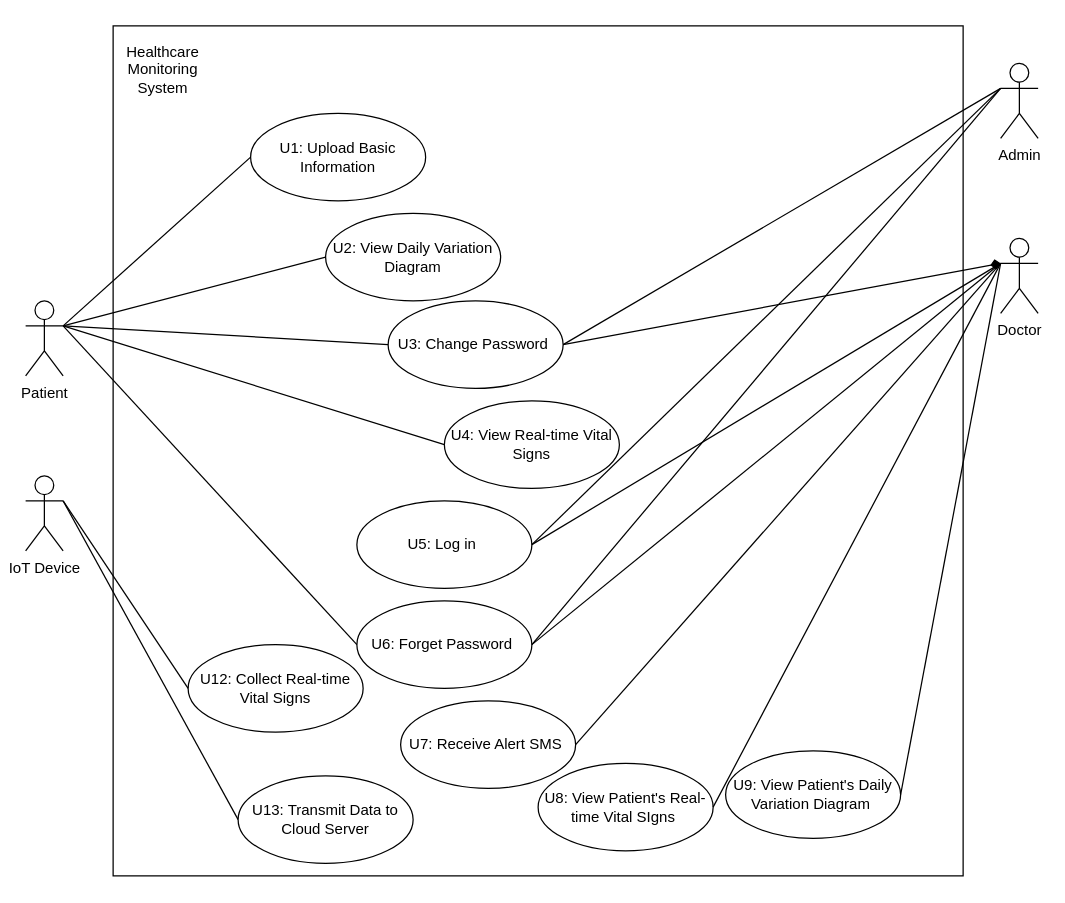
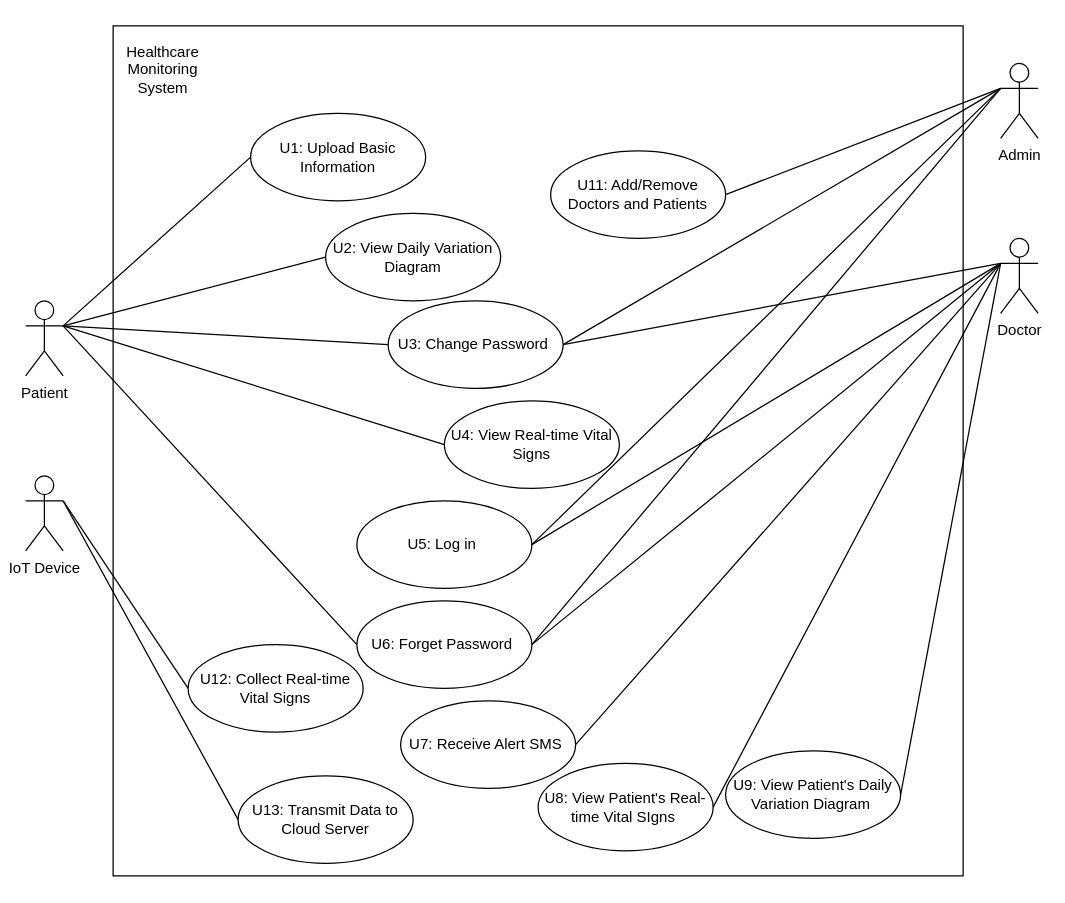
edge "Admin" -- "U11: Add/Remove Doctors and Patients": added
node "U11: Add/Remove Doctors and Patients": added
edge "U3: Change Password" -> "Doctor": arrowhead diamond -> none
